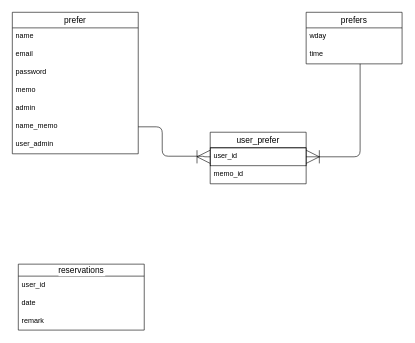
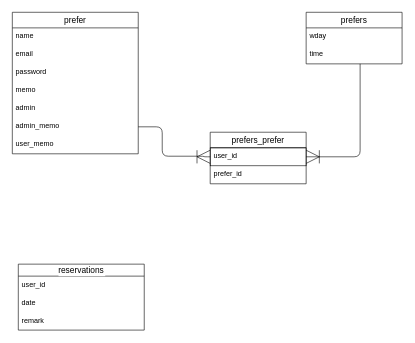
node "name_memo": label "name_memo" -> "admin_memo"
node "user_prefer": label "user_prefer" -> "prefers_prefer"
node "user_admin": label "user_admin" -> "user_memo"
node "memo_id": label "memo_id" -> "prefer_id"
